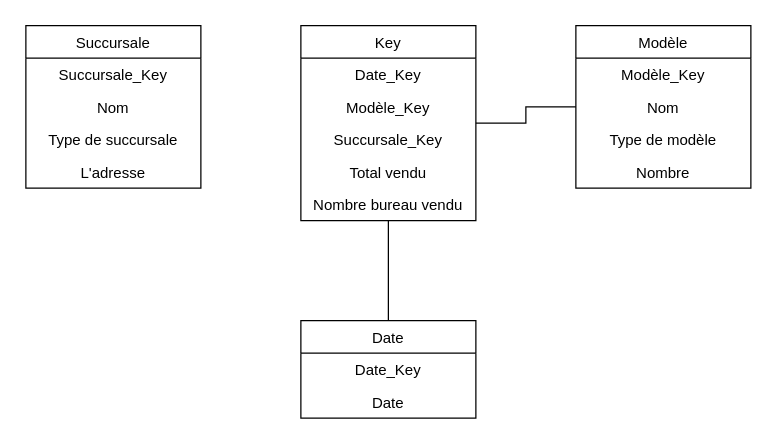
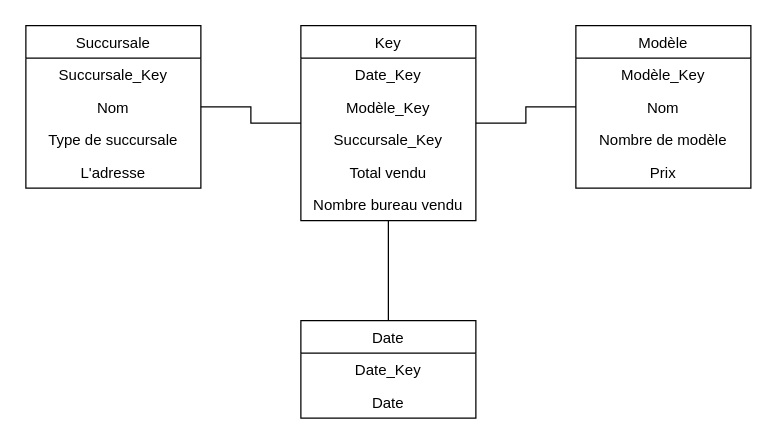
edge "Succursale" -- "Key": added
node "Type de modèle": label "Type de modèle" -> "Nombre de modèle"
node "Nombre": label "Nombre" -> "Prix"
